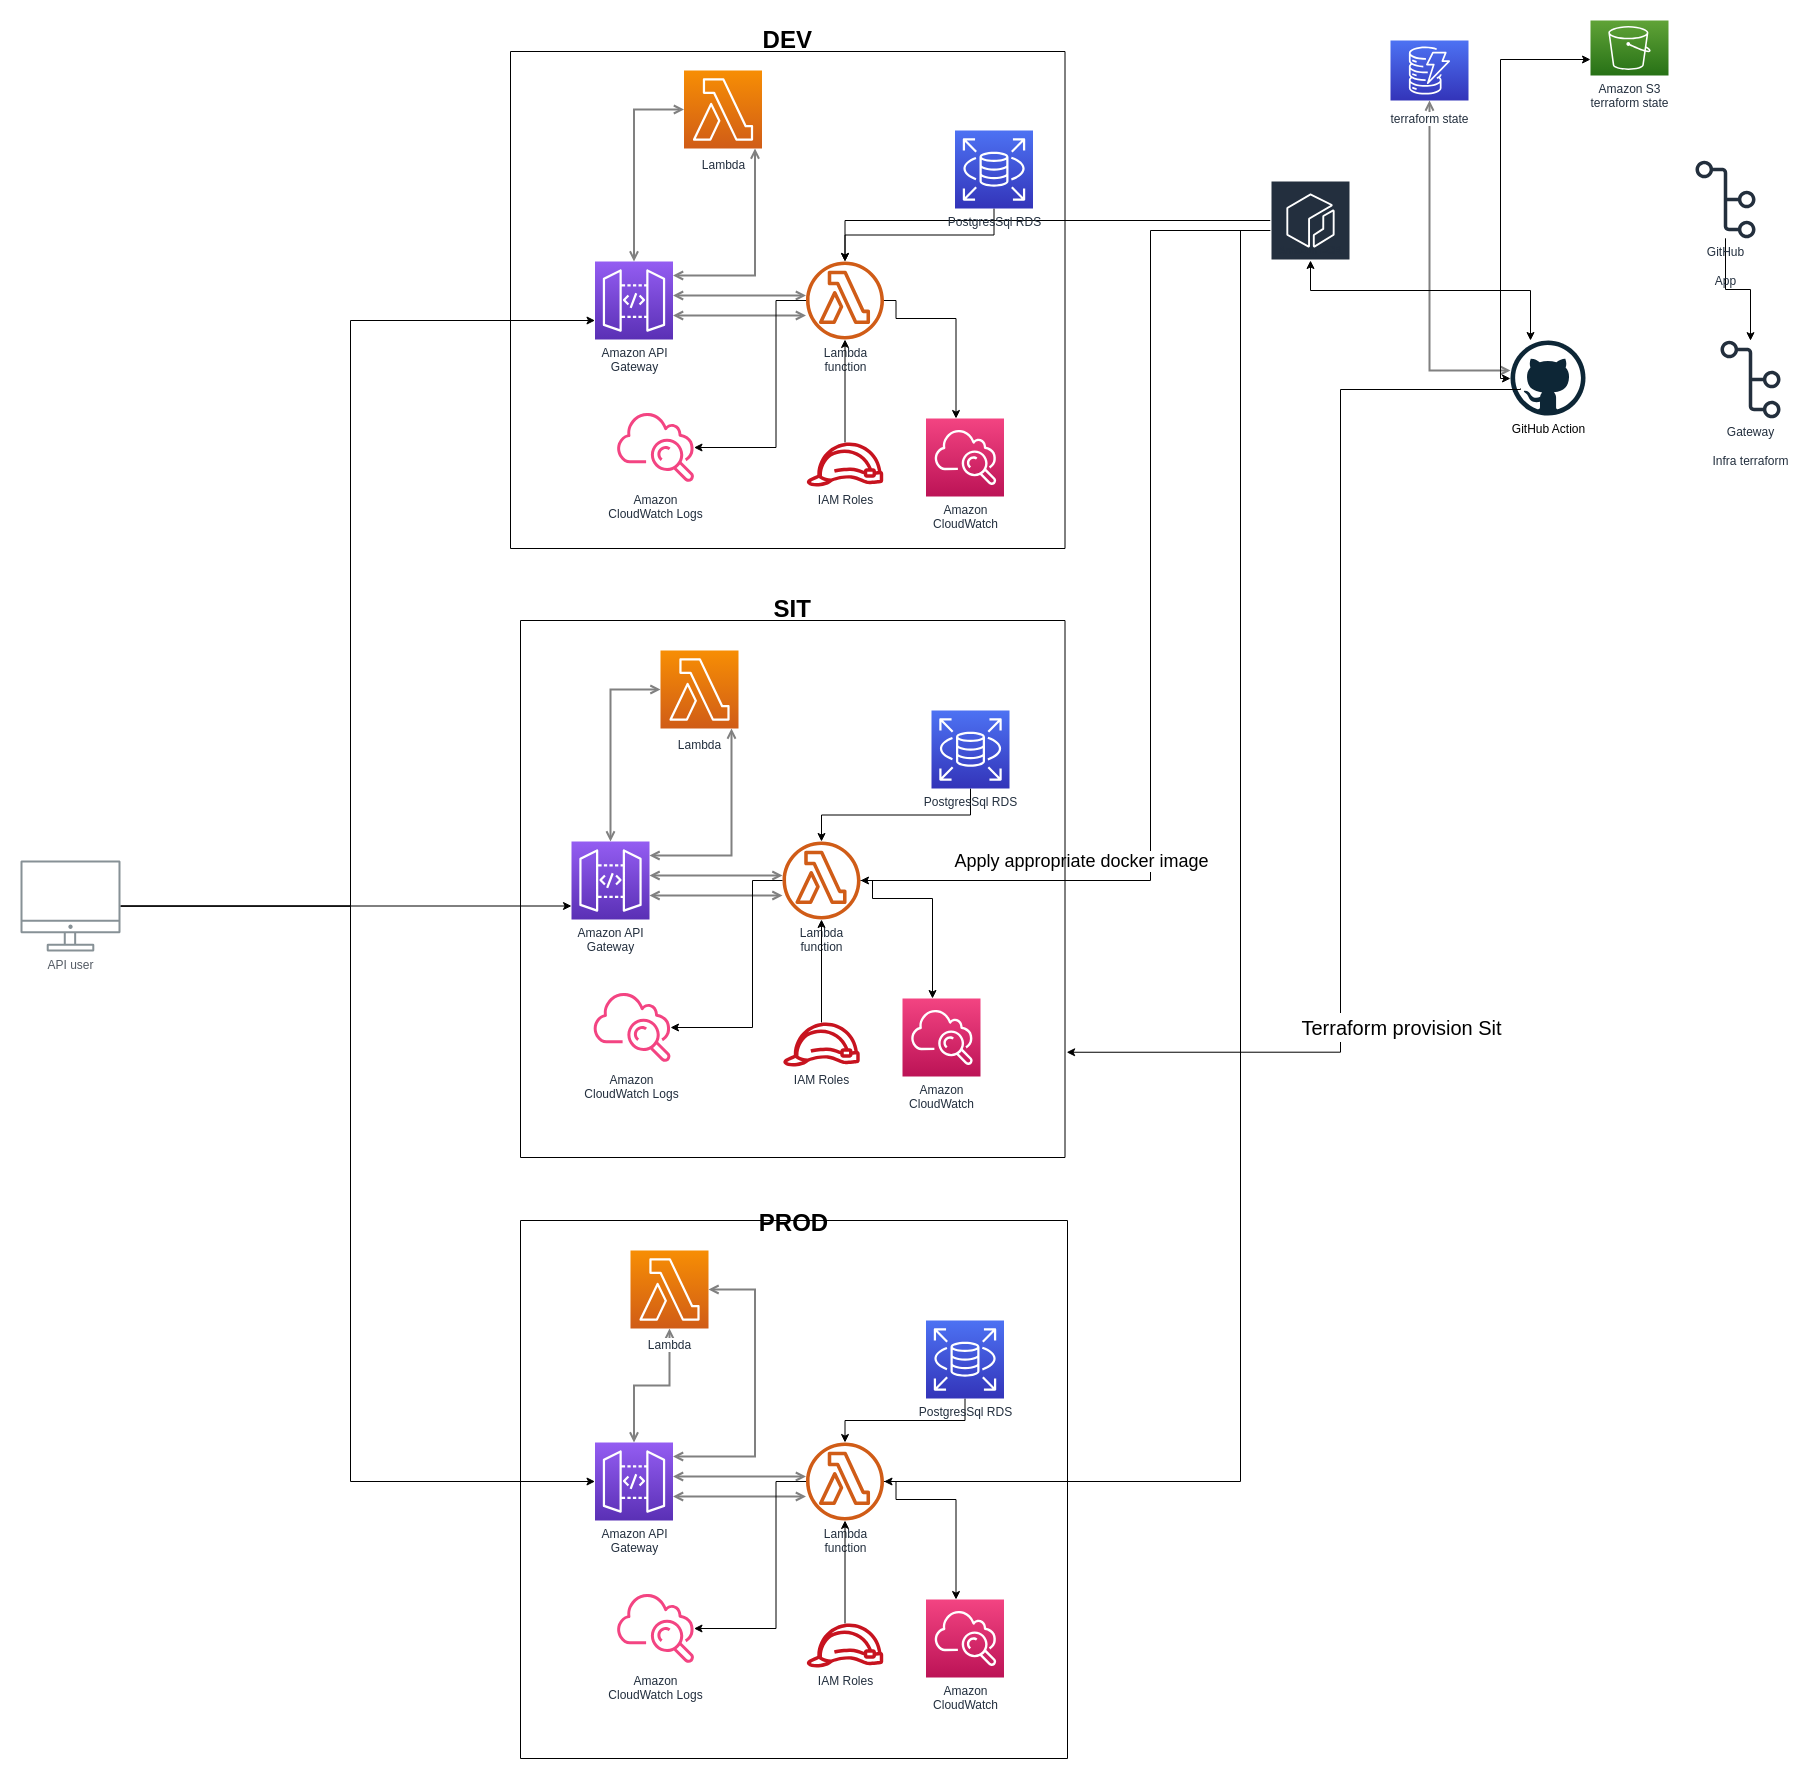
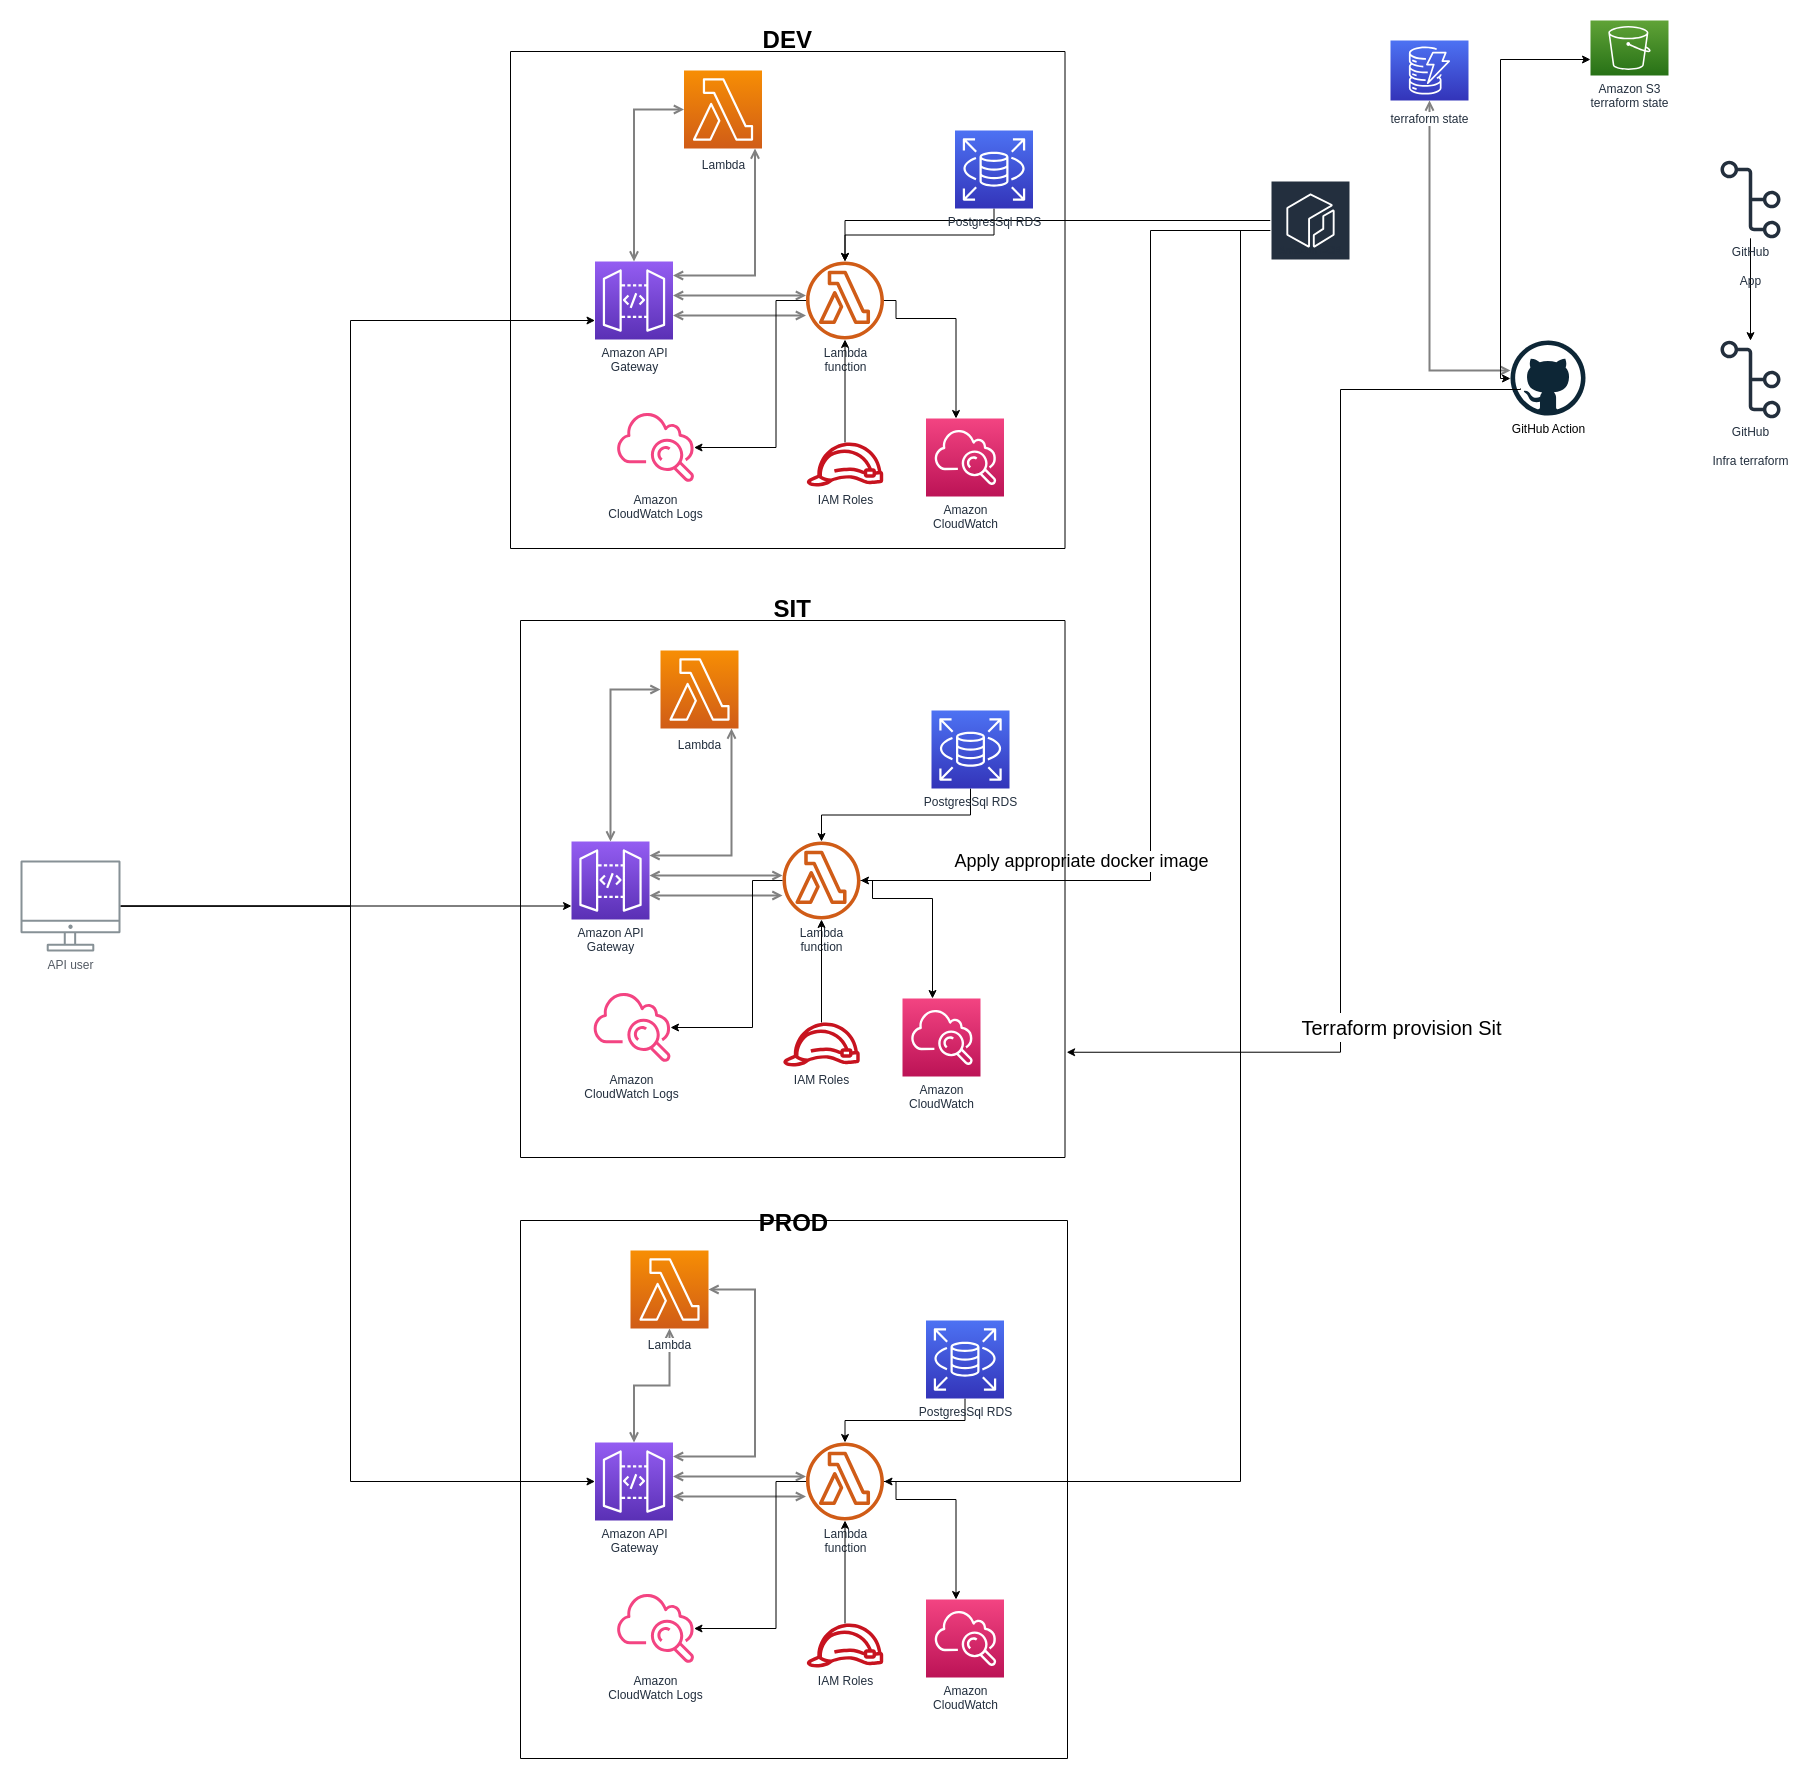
node "GitHub App": moved (1726, 200) -> (1751, 200)
edge "Amazon ECR" -- "GitHub Action": removed
node "Gateway Infra terraform": label "Gateway Infra terraform" -> "GitHub Infra terraform"
